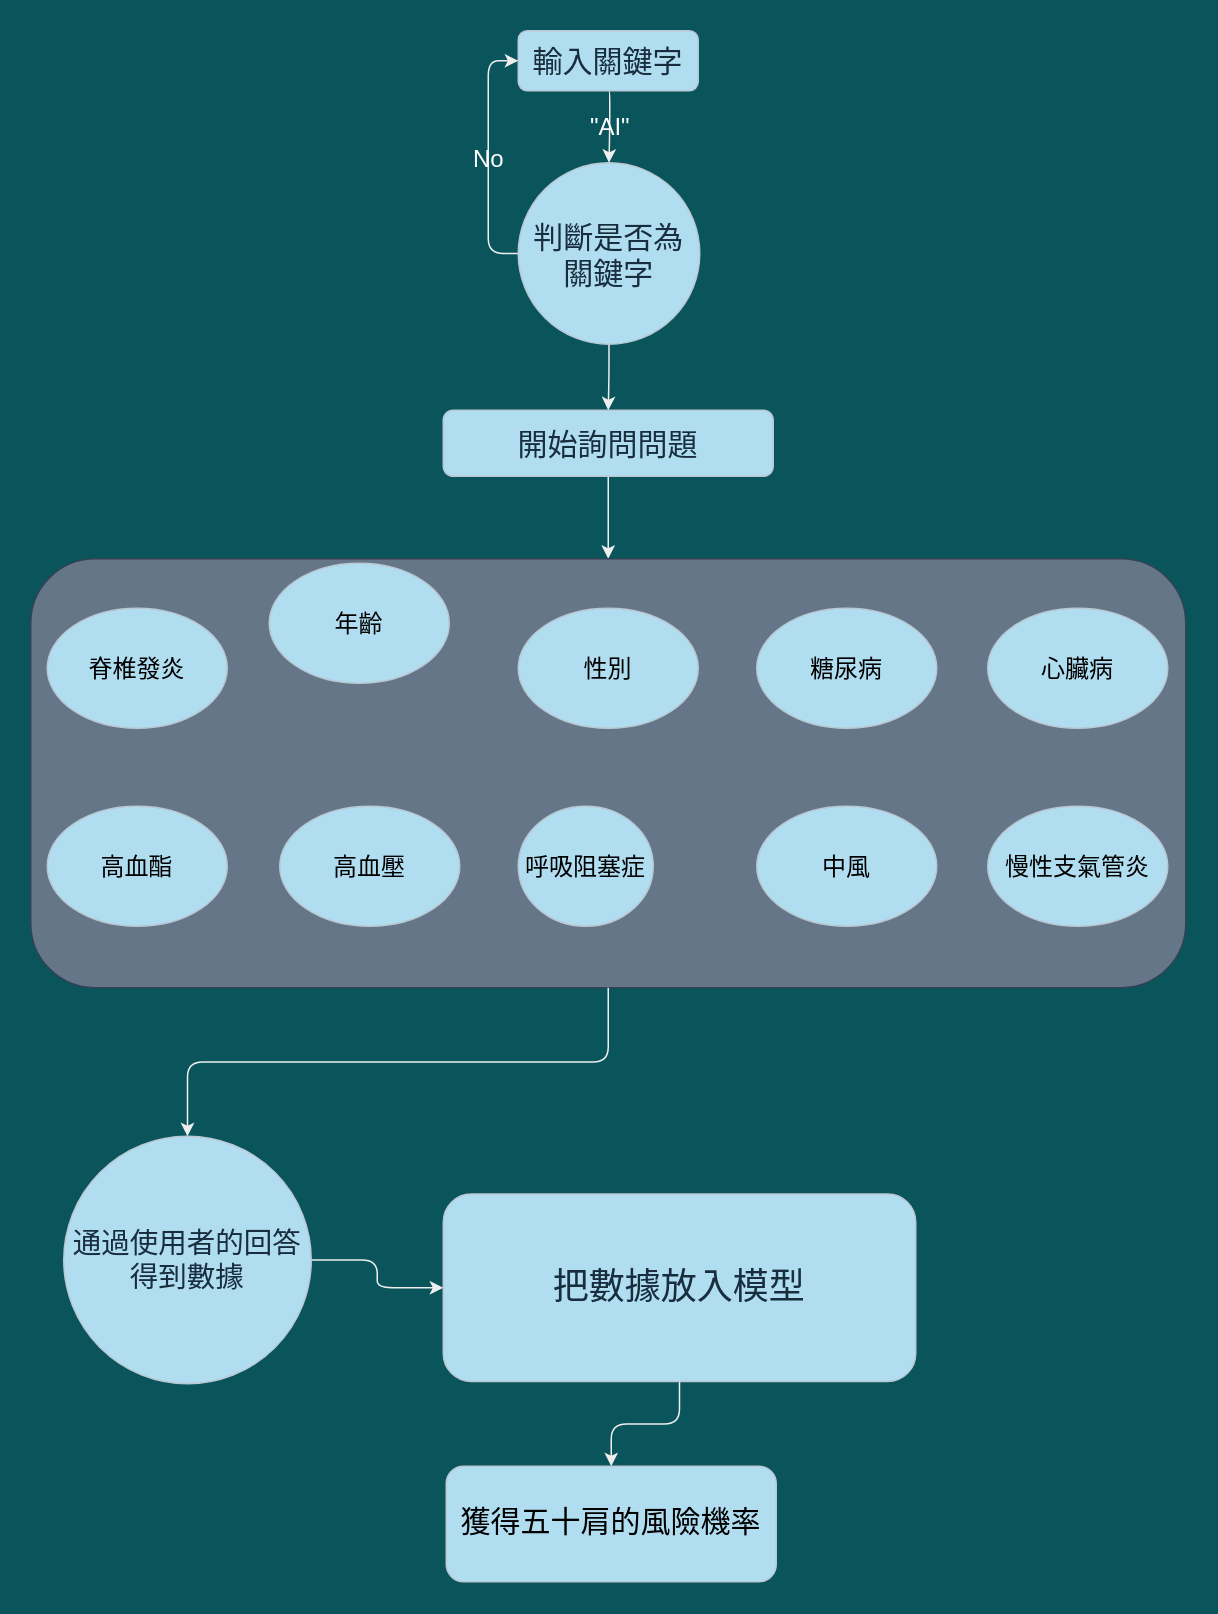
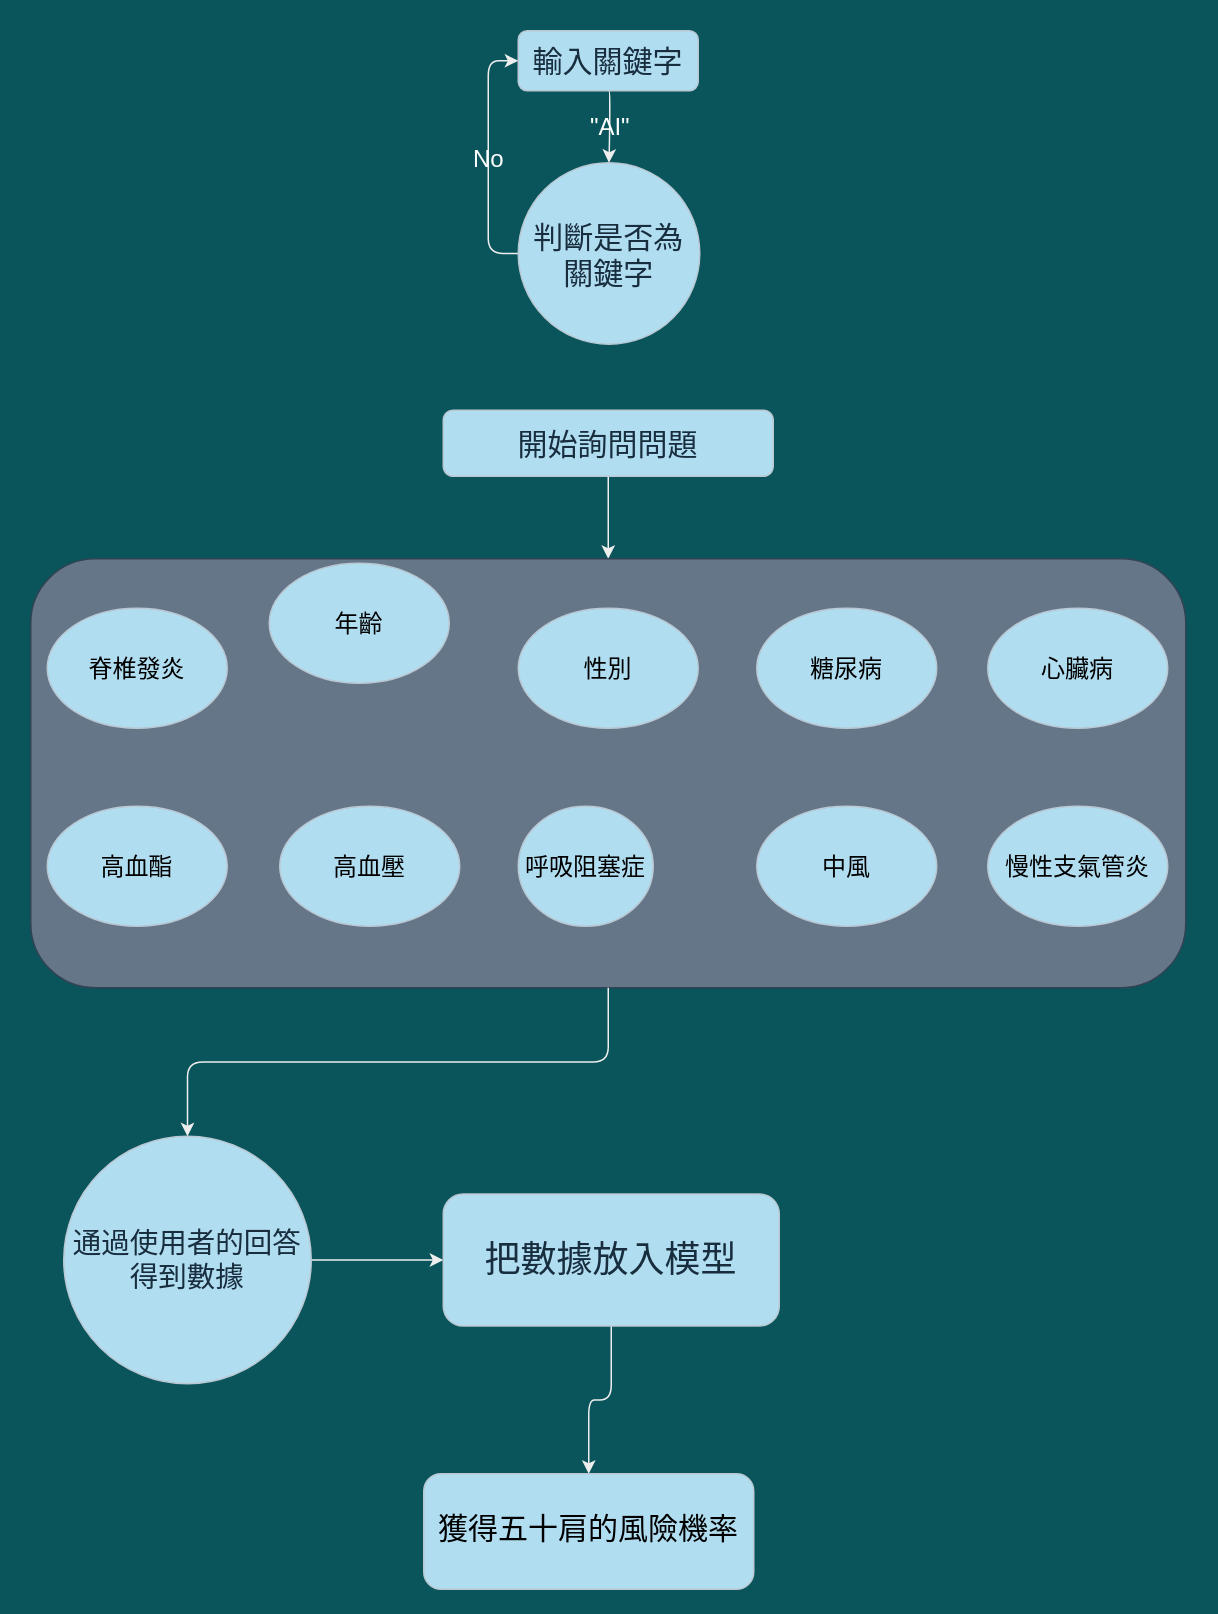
edge "判斷是否為關鍵字" -> "開始詢問問題": removed
node "把數據放入模型": size 473x188 -> 336x132
node "獲得五十肩的風險機率": moved (611, 1524) -> (589, 1532)
